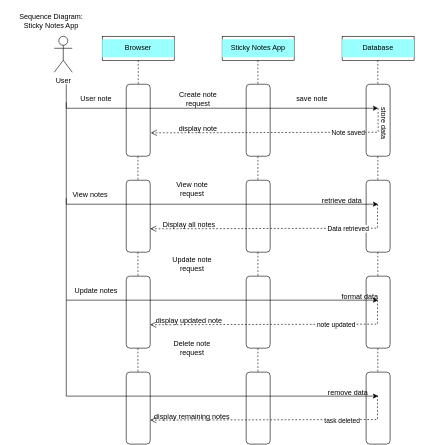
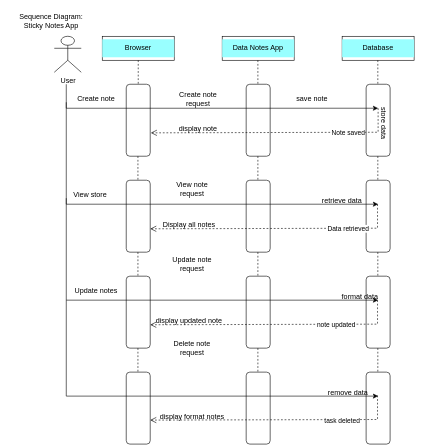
node "Sticky Notes App": label "Sticky Notes App" -> "Data Notes App"
node "User": size 18x36 -> 27x36
node "User note": label "User note" -> "Create note"
node "View notes": label "View notes" -> "View store"
node "display remaining notes": label "display remaining notes" -> "display format notes"
